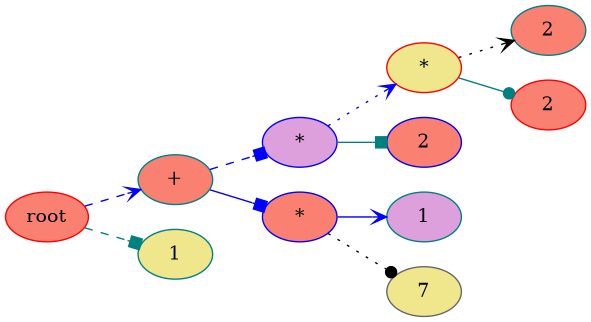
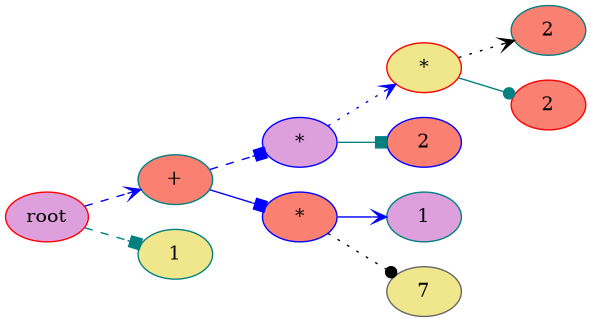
node "root": fillcolor salmon -> plum
